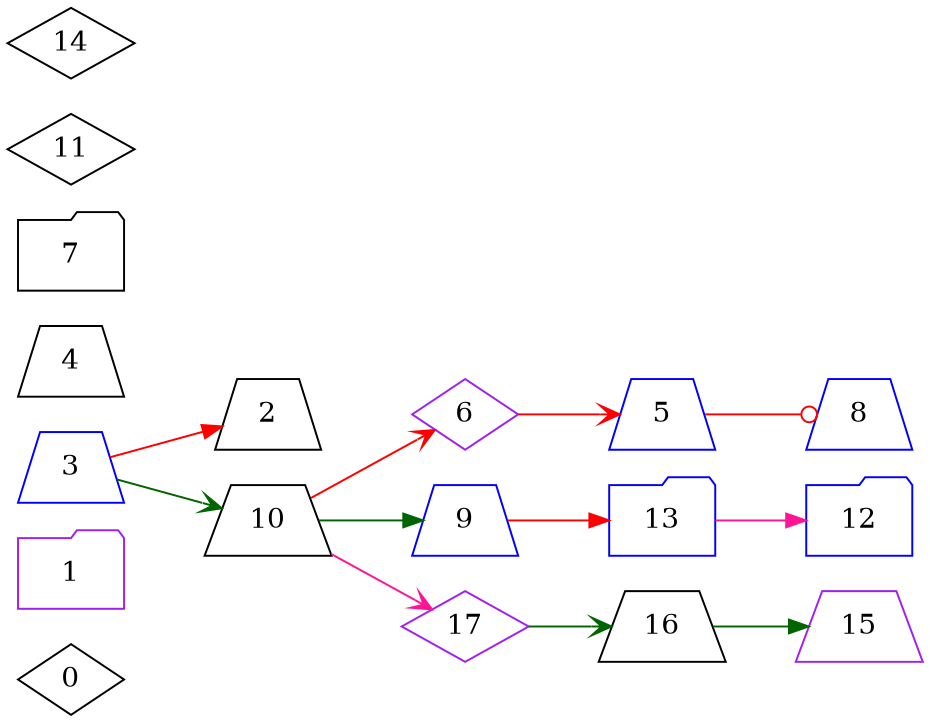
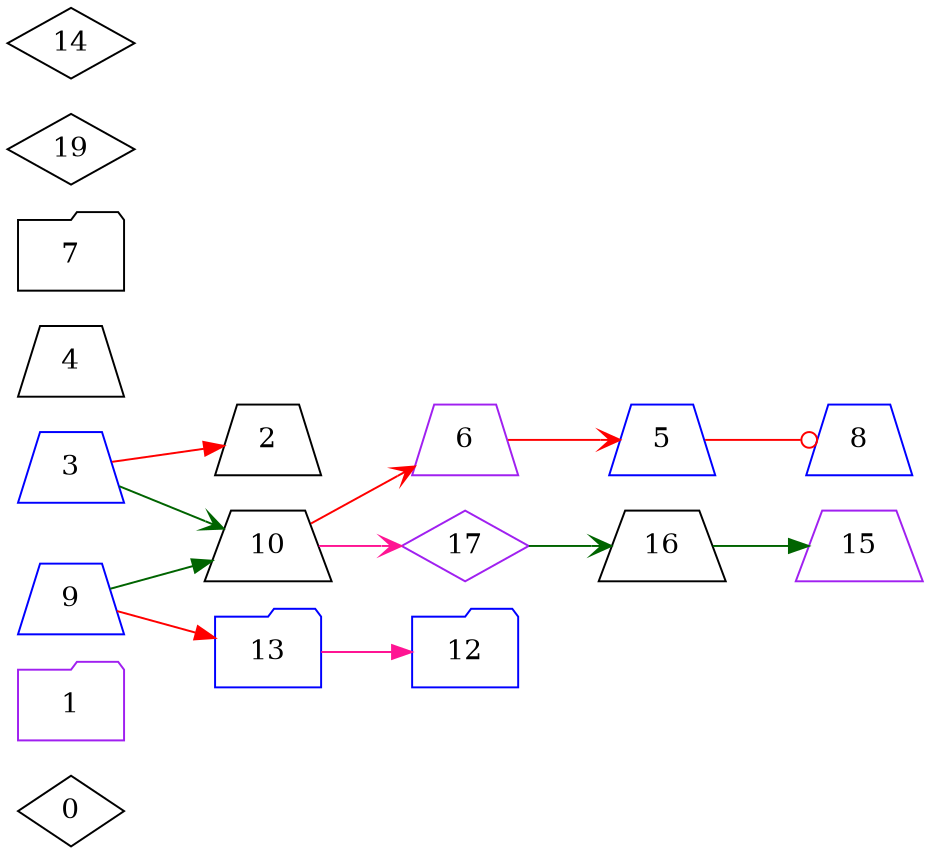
node "11": label "11" -> "19"
node "6": shape diamond -> trapezium
edge "10" -> "9": reversed
